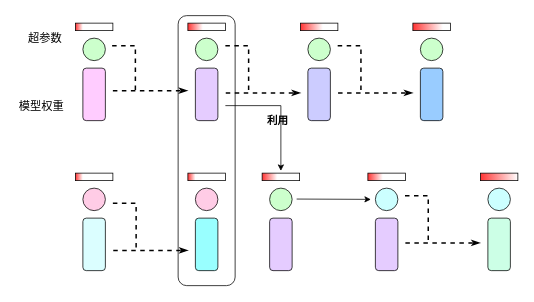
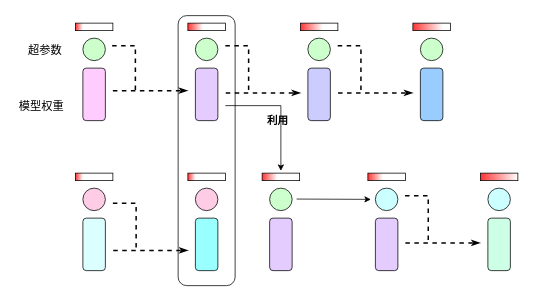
node "超参数": moved (45, 38) -> (45, 49)
